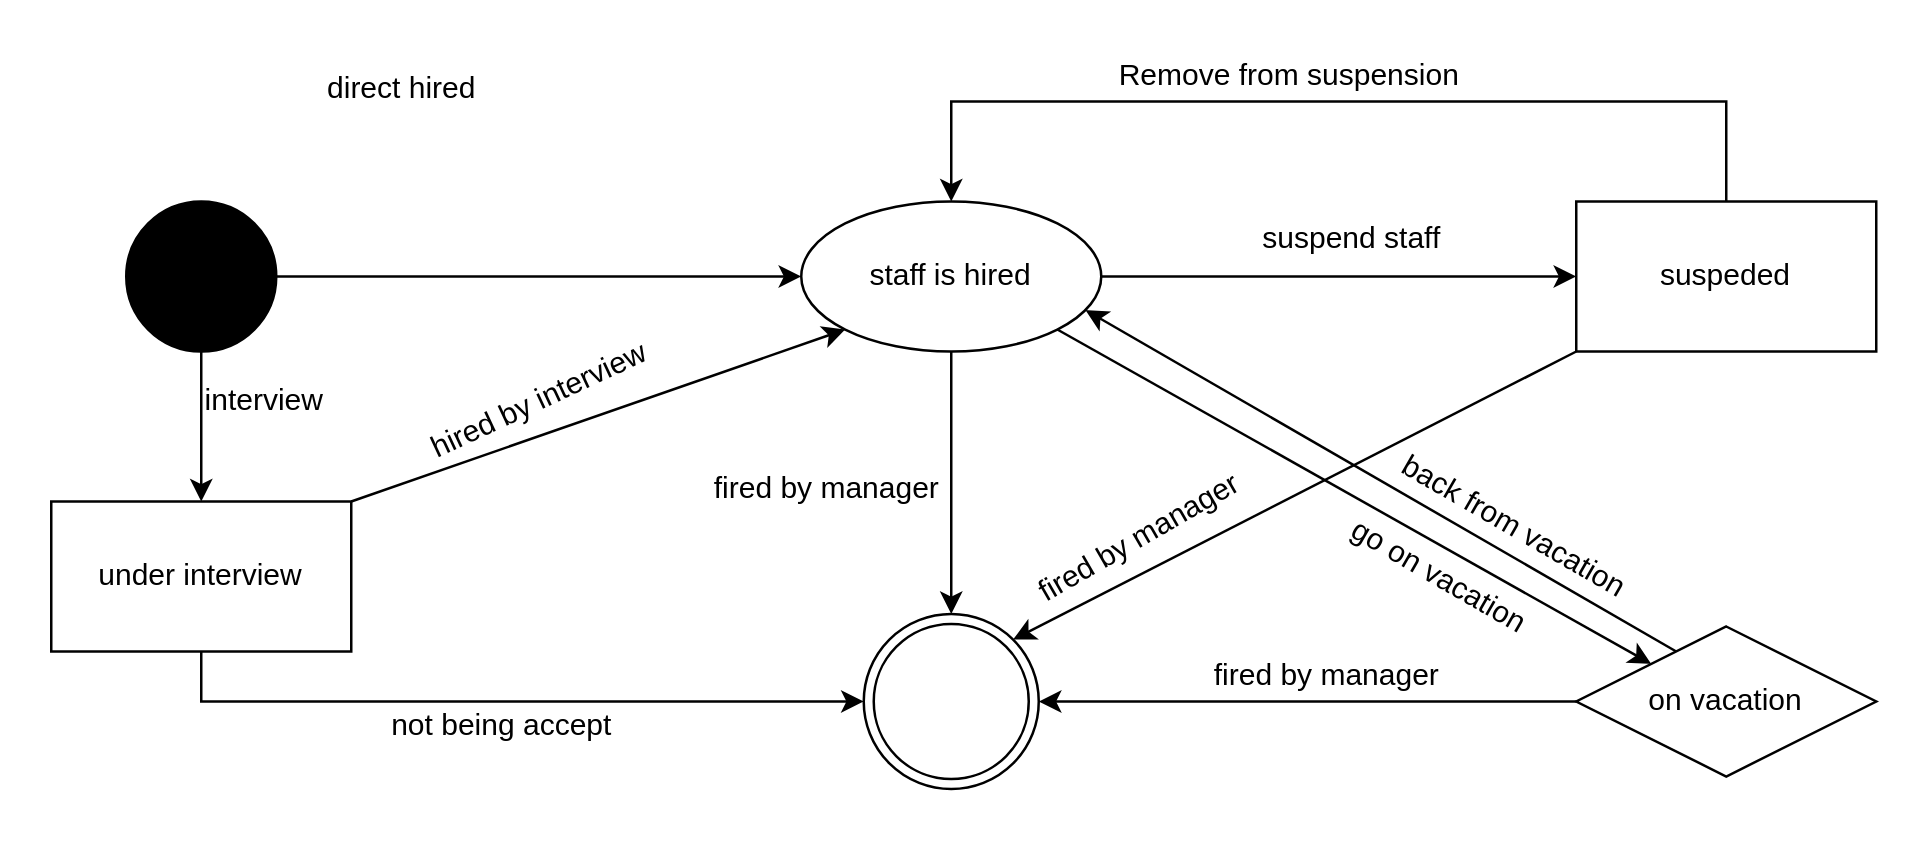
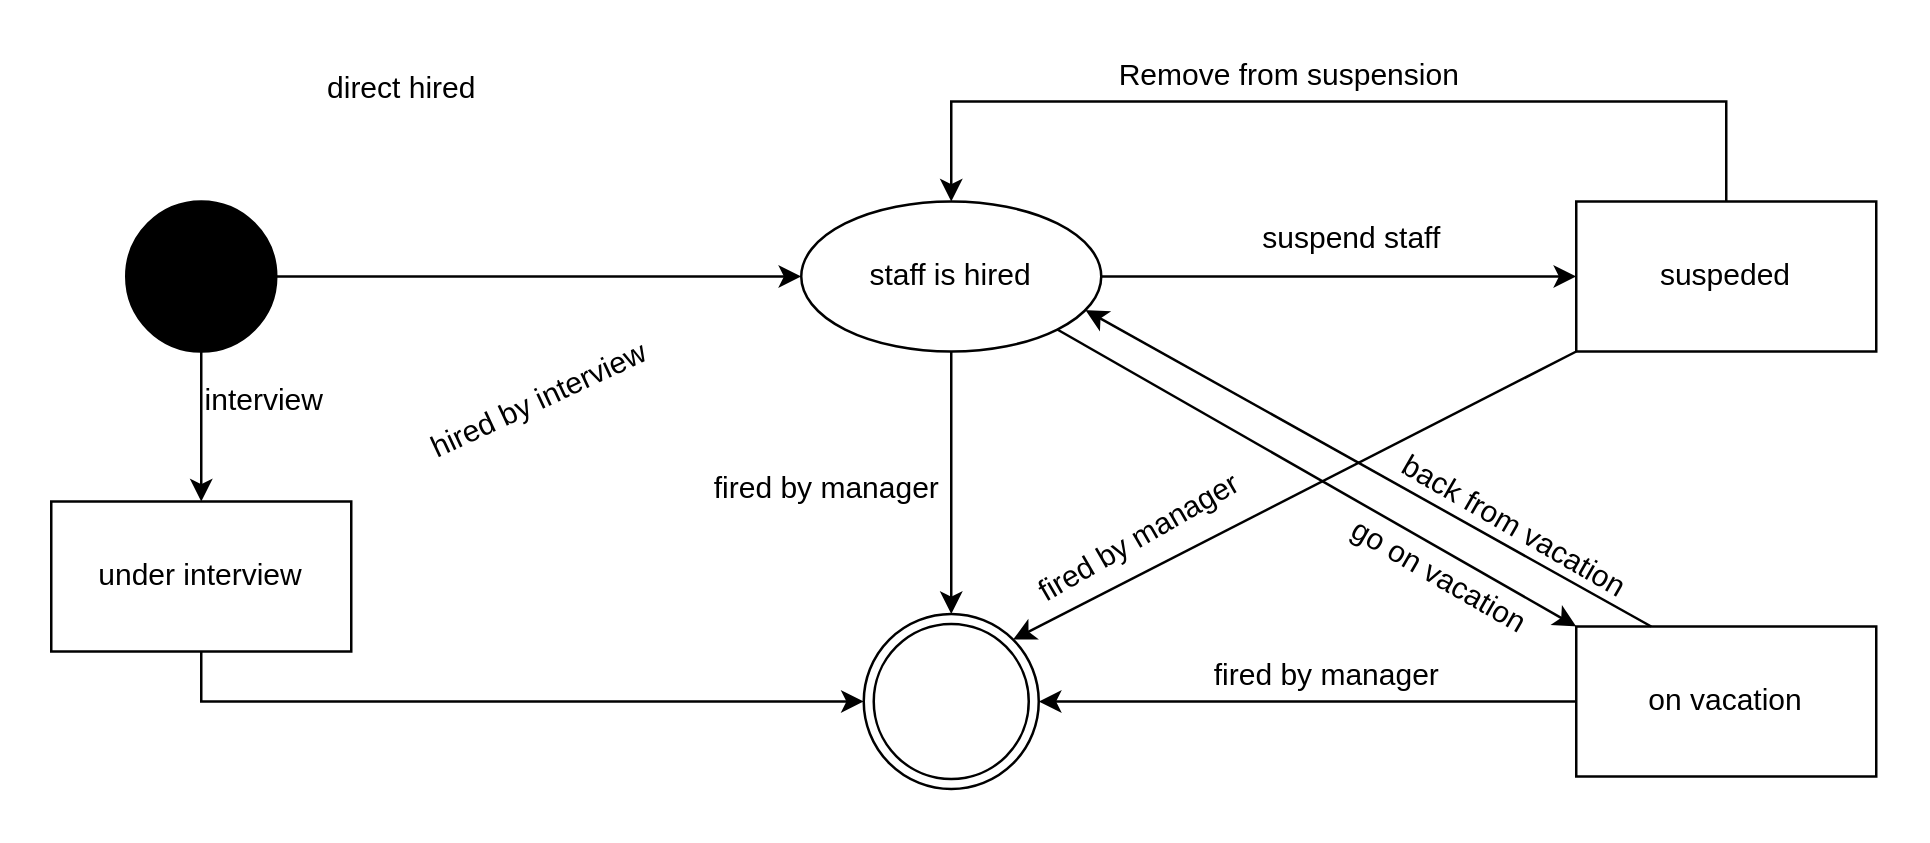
edge "under interview" -> "staff is hired": removed
node "on vacation": shape diamond -> rectangle
node "not being accept": removed
